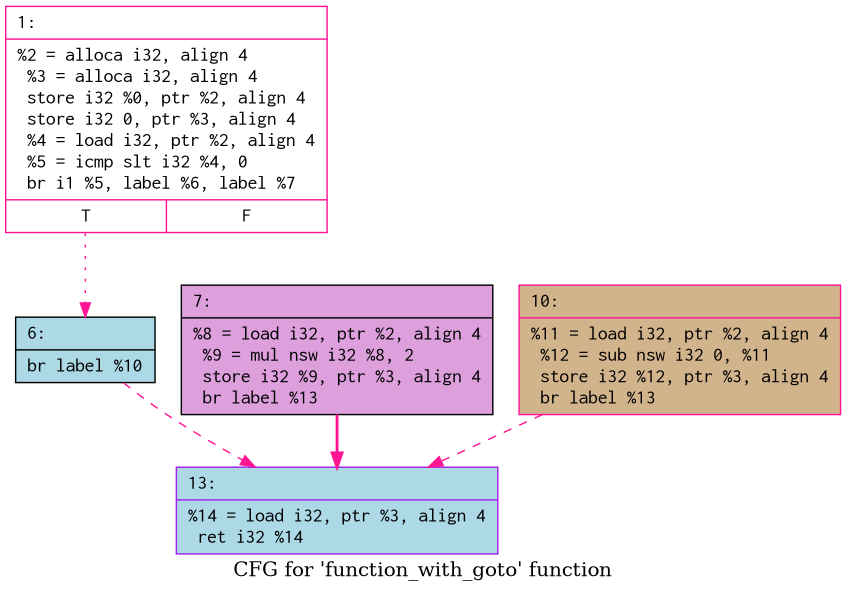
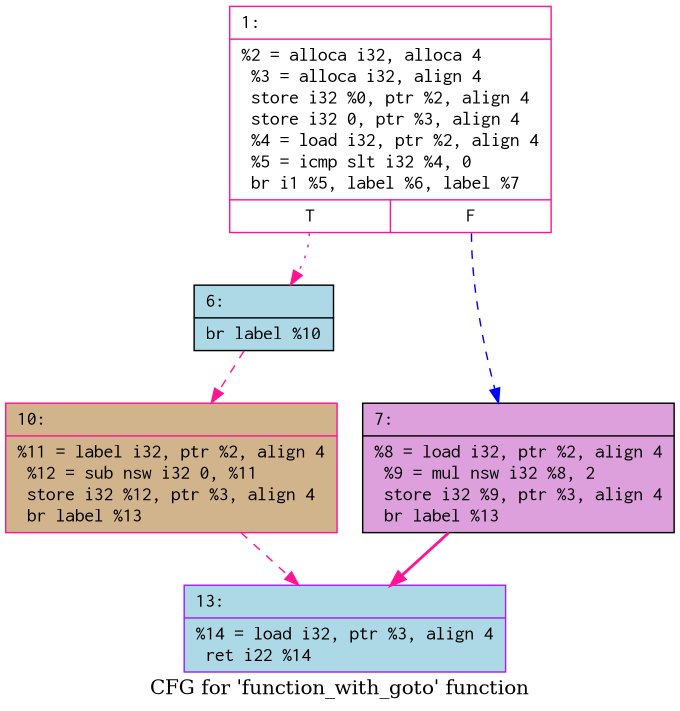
node "1:": text "%2 = alloca i32, align 4" -> "%2 = alloca i32, alloca 4"
edge "1:" -> "7:": added
node "10:": text "%11 = load i32, ptr %2, align 4" -> "%11 = label i32, ptr %2, align 4"
edge "6:" -> "13:": now "6:" -> "10:"
node "13:": text "ret i32 %14" -> "ret i22 %14"
